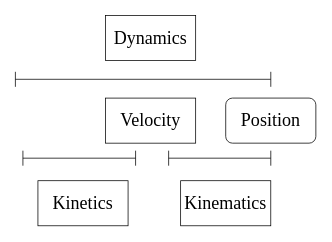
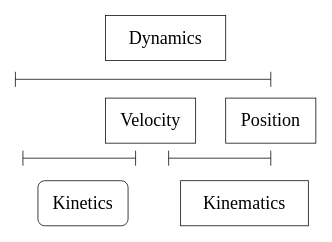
node "Dynamics": size 90x45 -> 120x45
node "Position": shape rounded rectangle -> rectangle
node "Kinetics": shape rectangle -> rounded rectangle
node "Kinematics": size 90x45 -> 128x45
